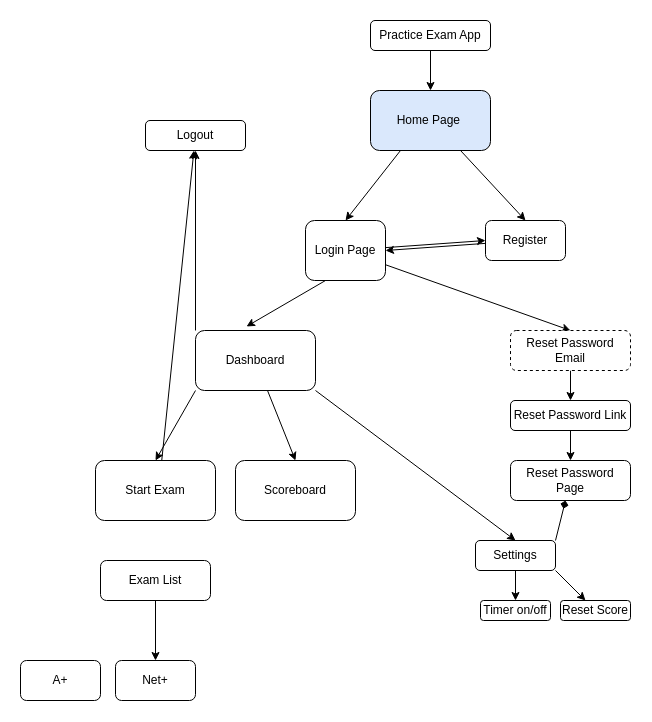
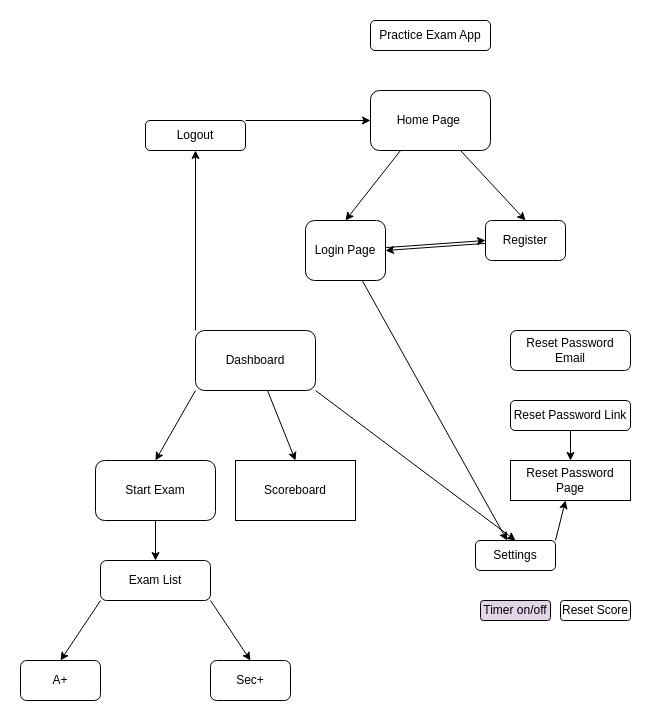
edge "Practice Exam App" -> "Home Page": removed
edge "Logout" -> "Home Page": added
node "Home Page": fillcolor #dae8fc -> #ffffff
edge "Login Page" -> "Reset Password Email": now "Login Page" -> "Settings"
edge "Start Exam" -> "Logout": now "Start Exam" -> "Exam List"
edge "Login Page" -> "Dashboard": removed
node "Reset Password Email": style dashed -> solid
edge "Reset Password Email" -> "Reset Password Link": removed
node "Reset Password Page": shape rounded rectangle -> rectangle
node "Scoreboard": shape rounded rectangle -> rectangle
edge "Settings" -> "Reset Password Page": arrowhead diamond -> classic
edge "Settings" -> "Timer on/off": removed
edge "Settings" -> "Reset Score": removed
node "Timer on/off": fillcolor #ffffff -> #e1d5e7
edge "Exam List" -> "A+": added
edge "Exam List" -> "Net+": removed
edge "Exam List" -> "Sec+": added
node "Net+": removed
node "Sec+": added
